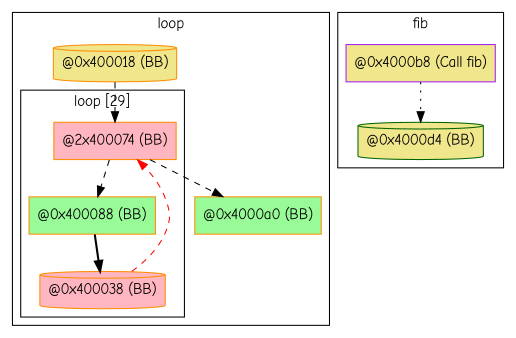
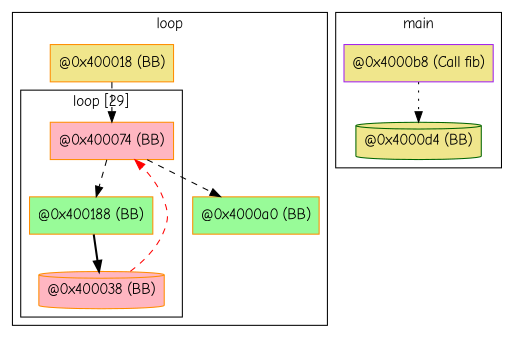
cluster "fib": label "fib" -> "main"
node "@0x400018 (BB)": shape cylinder -> box
node "@2x400074 (BB)": label "@2x400074 (BB)" -> "@0x400074 (BB)"
node "@0x400088 (BB)": label "@0x400088 (BB)" -> "@0x400188 (BB)"
